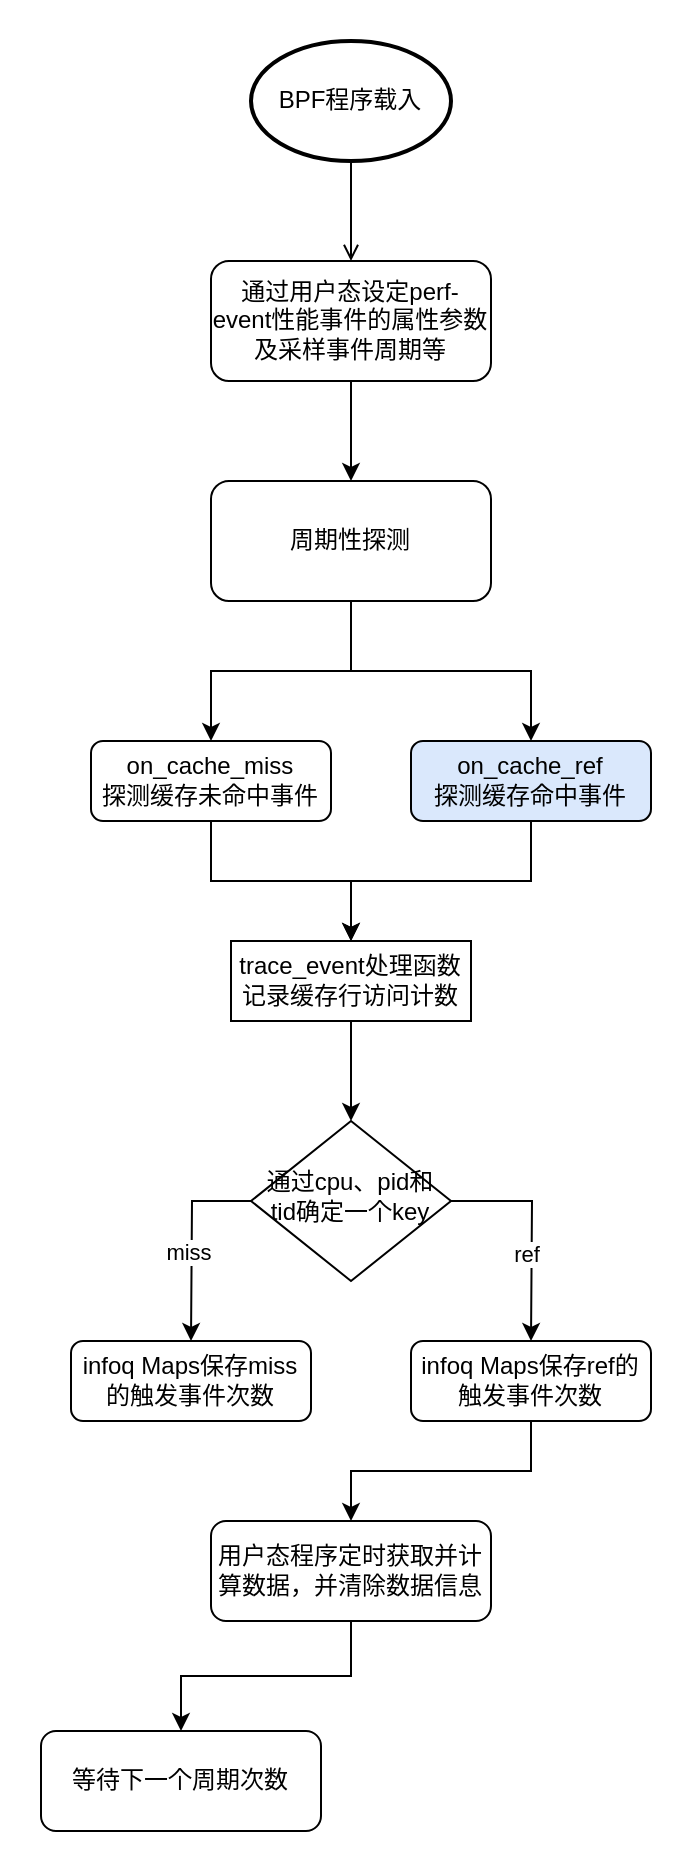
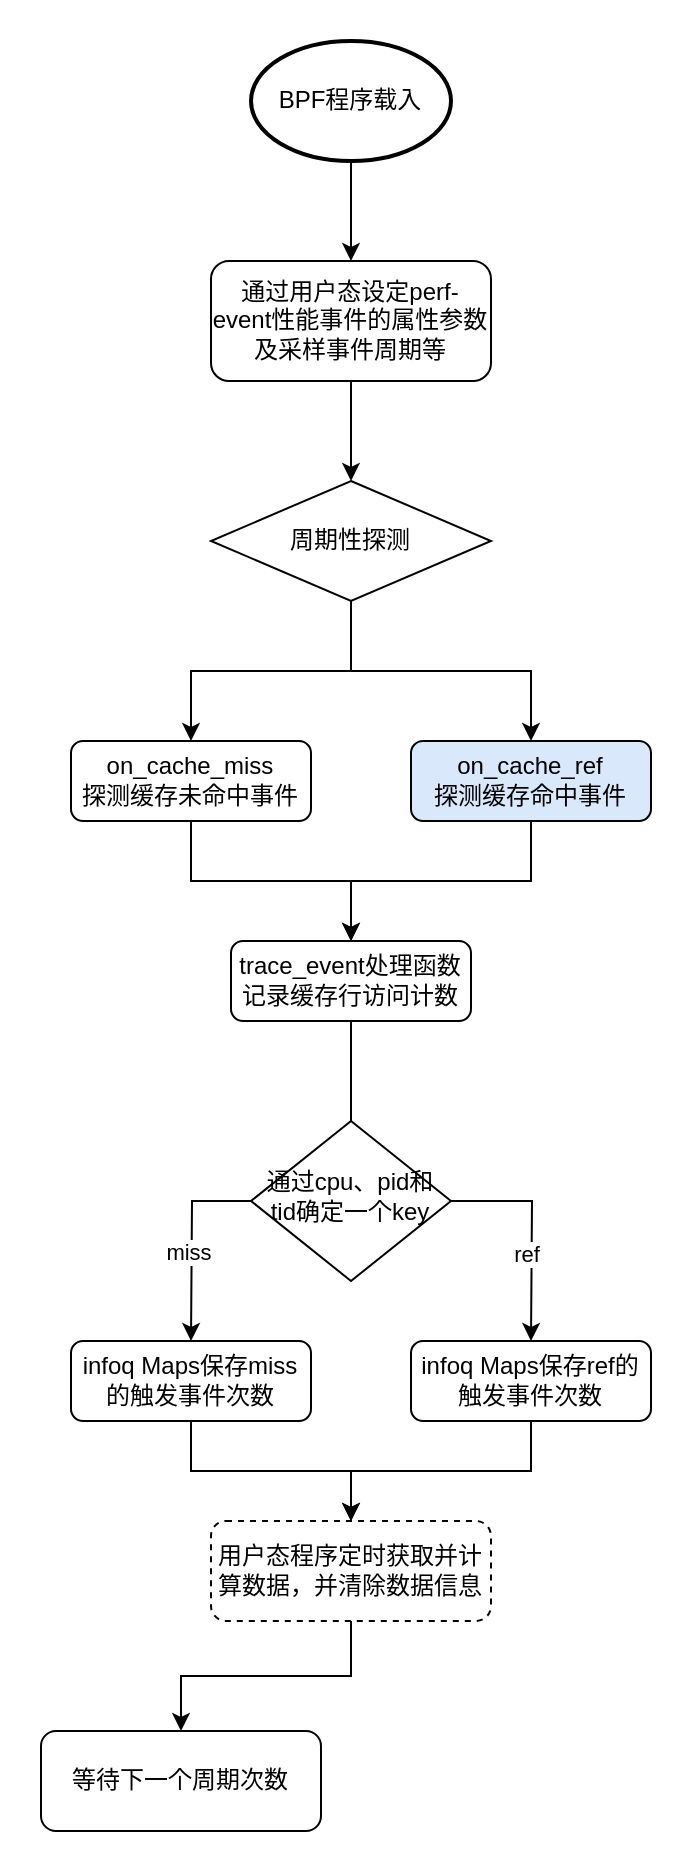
edge "BPF程序载入" -> "通过用户态设定perf-event性能事件的属性参数及采样事件周期等": arrowhead open -> classic
node "周期性探测": shape rounded rectangle -> diamond
node "on_cache_miss 探测缓存未命中事件": moved (211, 781) -> (191, 781)
node "trace_event处理函数记录缓存行访问计数": shape rectangle -> rounded rectangle
edge "trace_event处理函数记录缓存行访问计数" -> "通过cpu、pid和tid确定一个key": arrowhead classic -> none
edge "infoq Maps保存miss的触发事件次数" -> "用户态程序定时获取并计算数据，并清除数据信息": added
node "用户态程序定时获取并计算数据，并清除数据信息": style solid -> dashed
